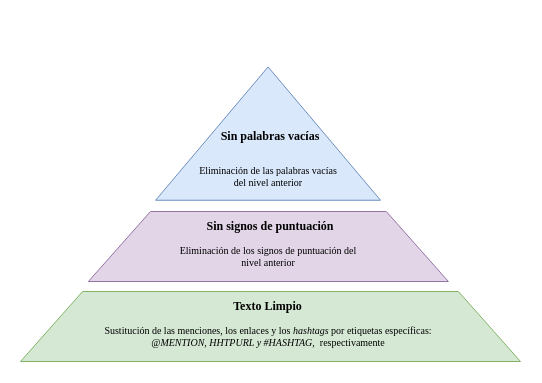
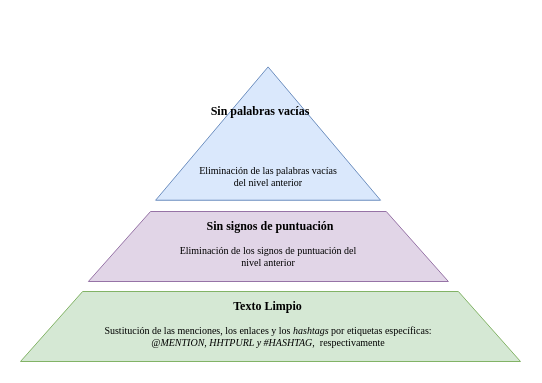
node "Sin palabras vacías": moved (270, 137) -> (260, 112)
